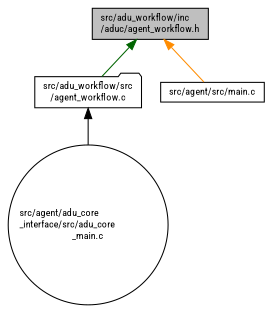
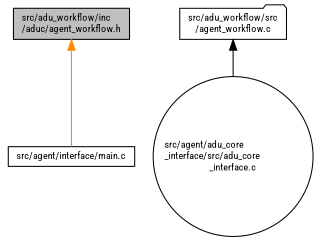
edge "src/adu_workflow/src /agent_workflow.c" -> "src/adu_workflow/inc /aduc/agent_workflow.h": removed
node "src/agent/src/main.c": label "src/agent/src/main.c" -> "src/agent/interface/main.c"
node "src/agent/adu_core _interface/src/adu_core _main.c": label "src/agent/adu_core _interface/src/adu_core _main.c" -> "src/agent/adu_core _interface/src/adu_core _interface.c"
